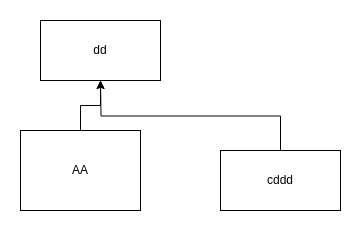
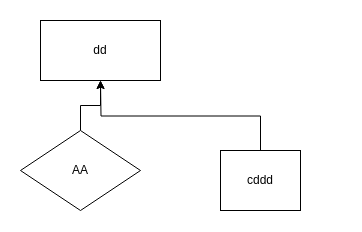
node "AA": shape rectangle -> diamond
node "cddd": size 120x60 -> 80x60
